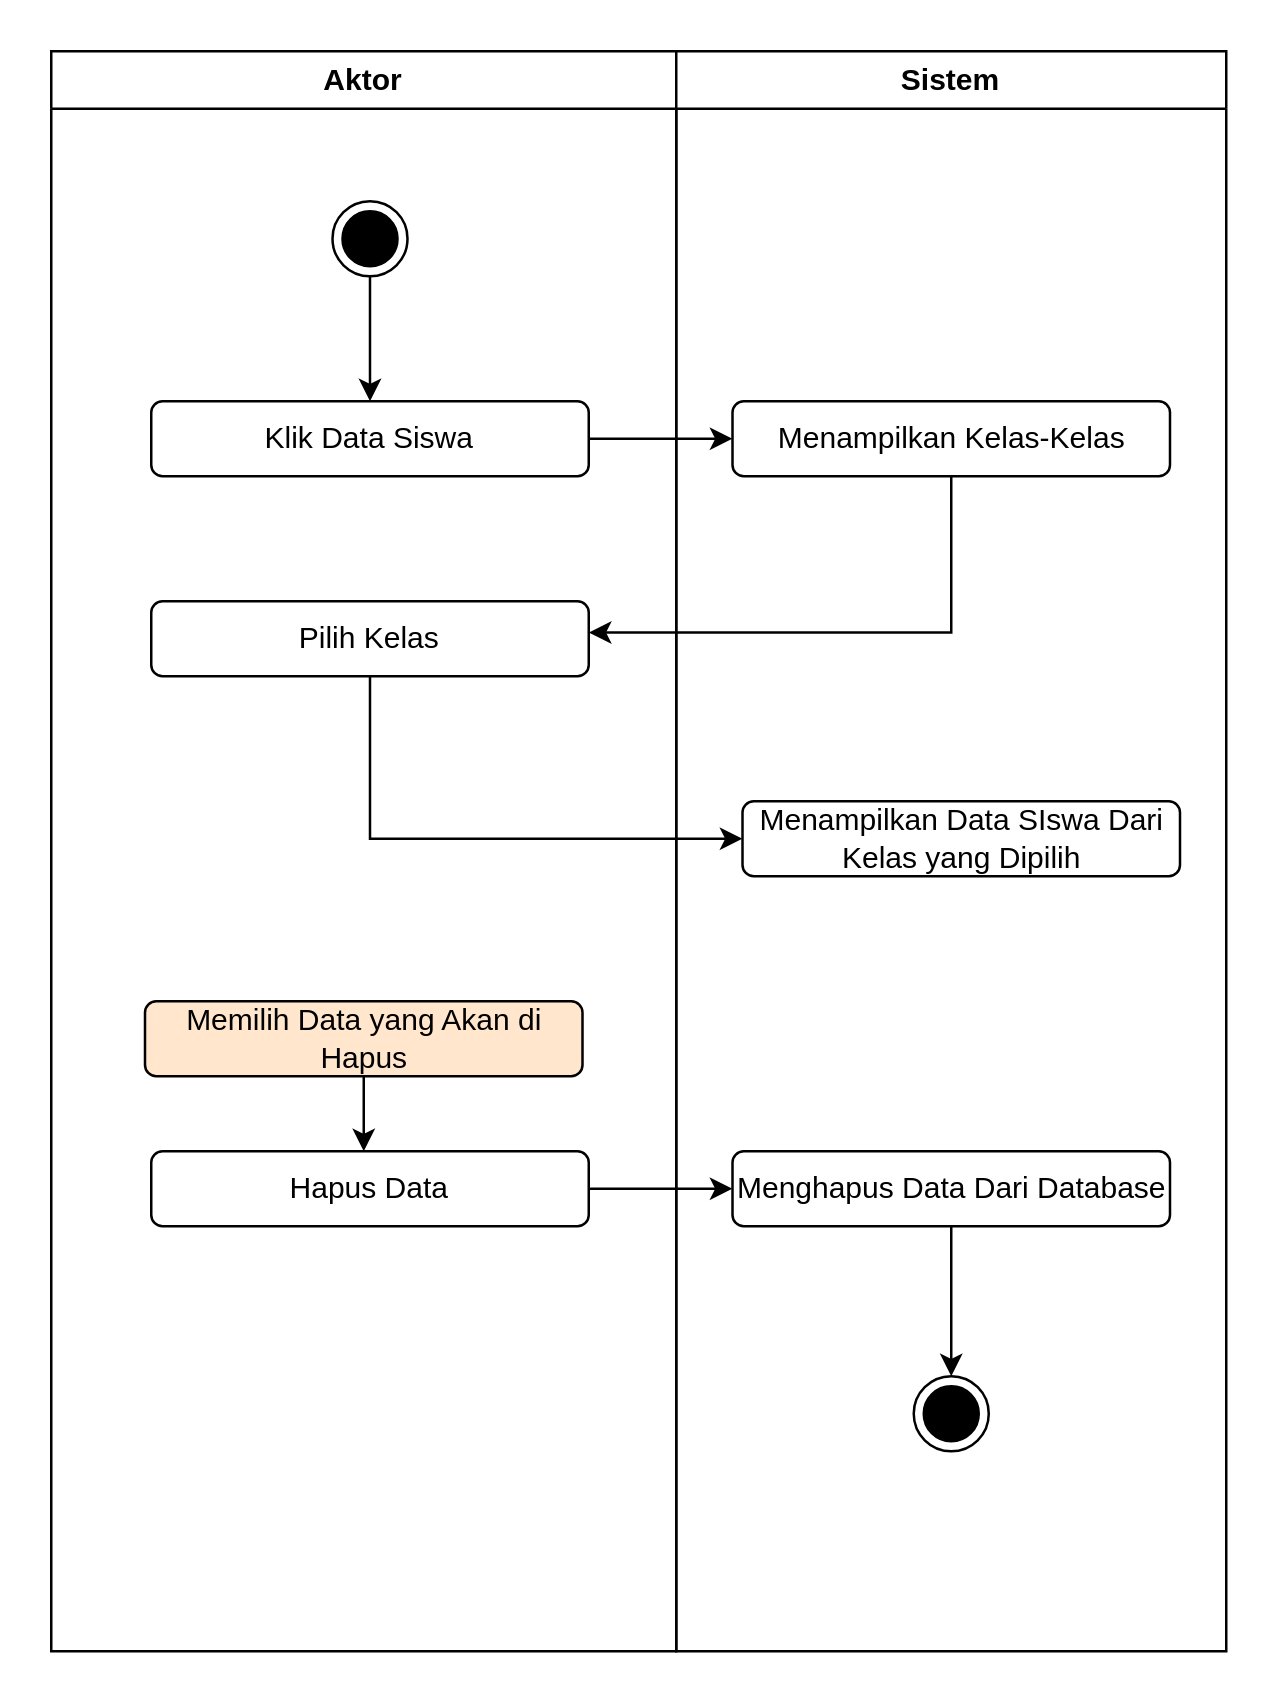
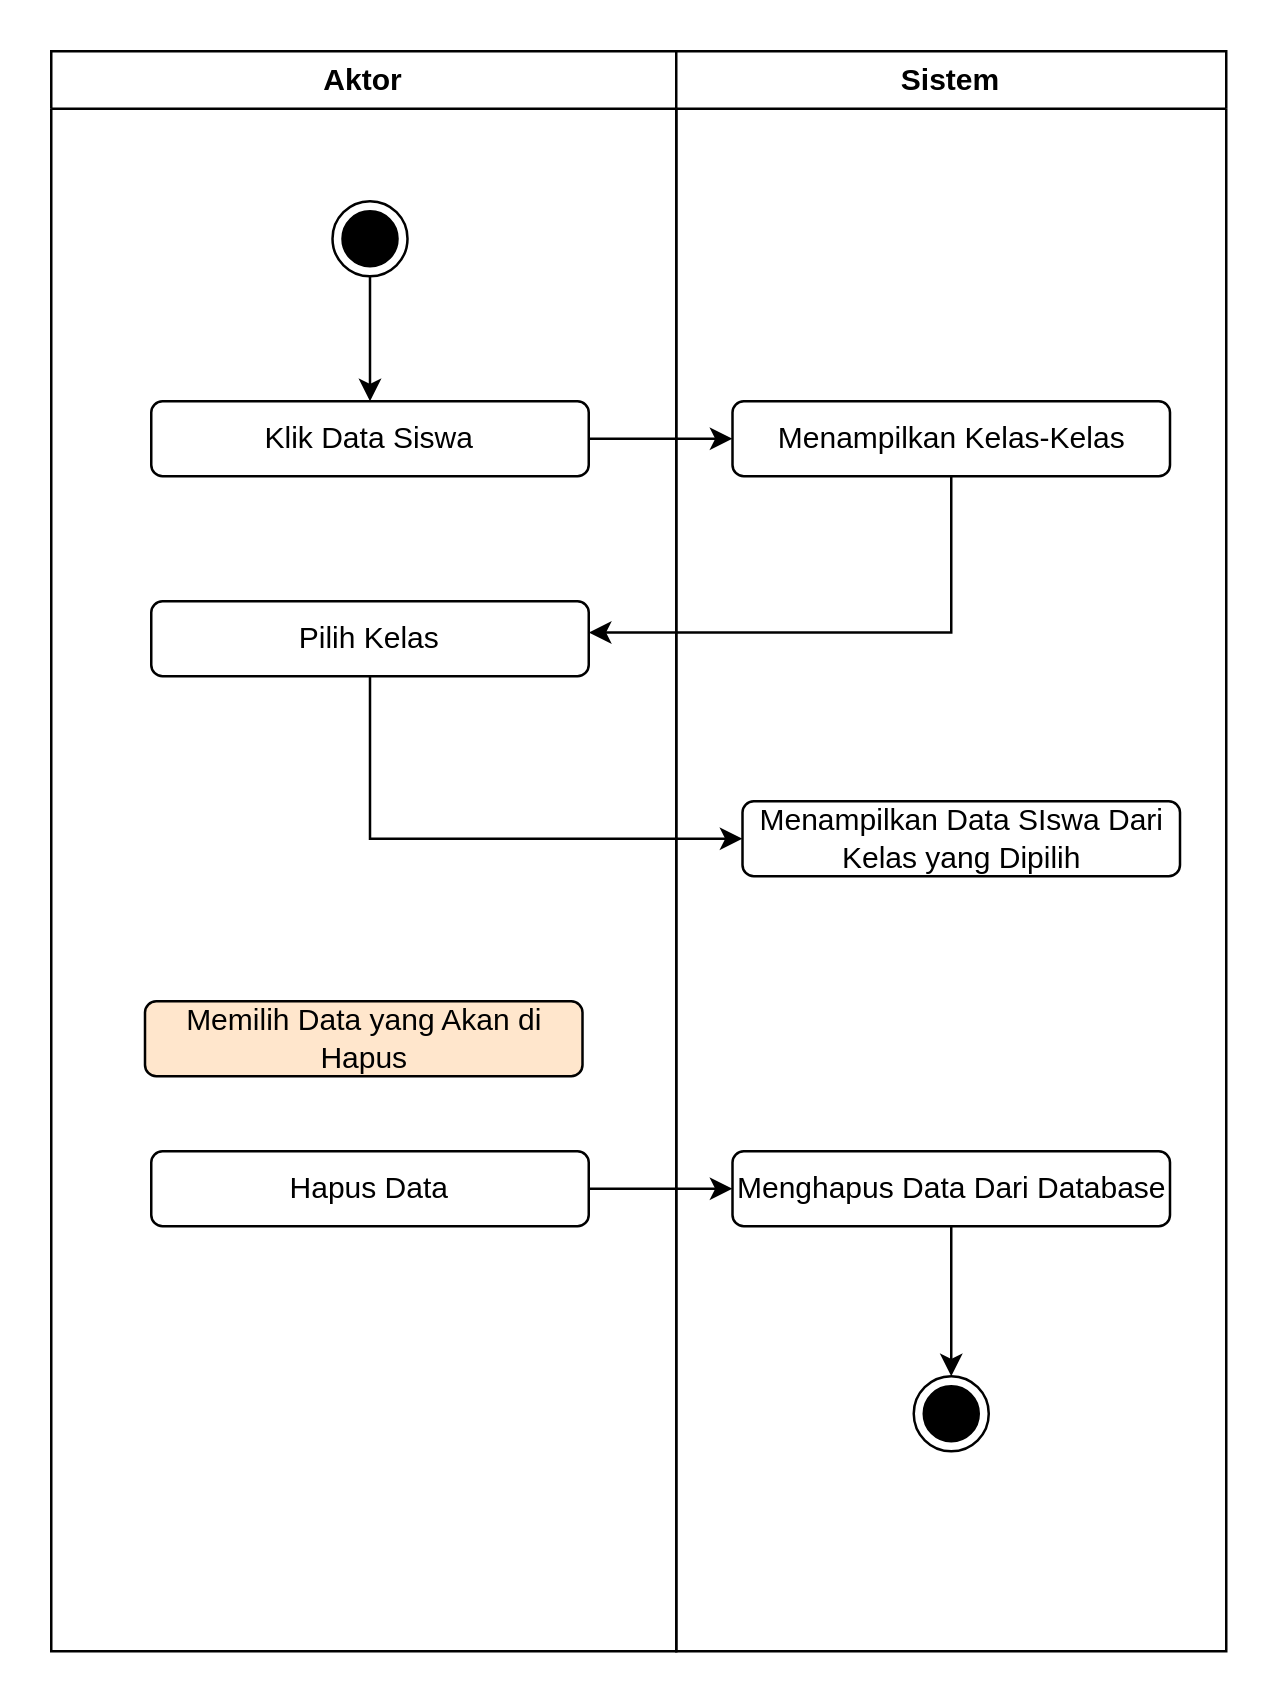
edge "Memilih Data yang Akan di Hapus" -> "Hapus Data": removed
